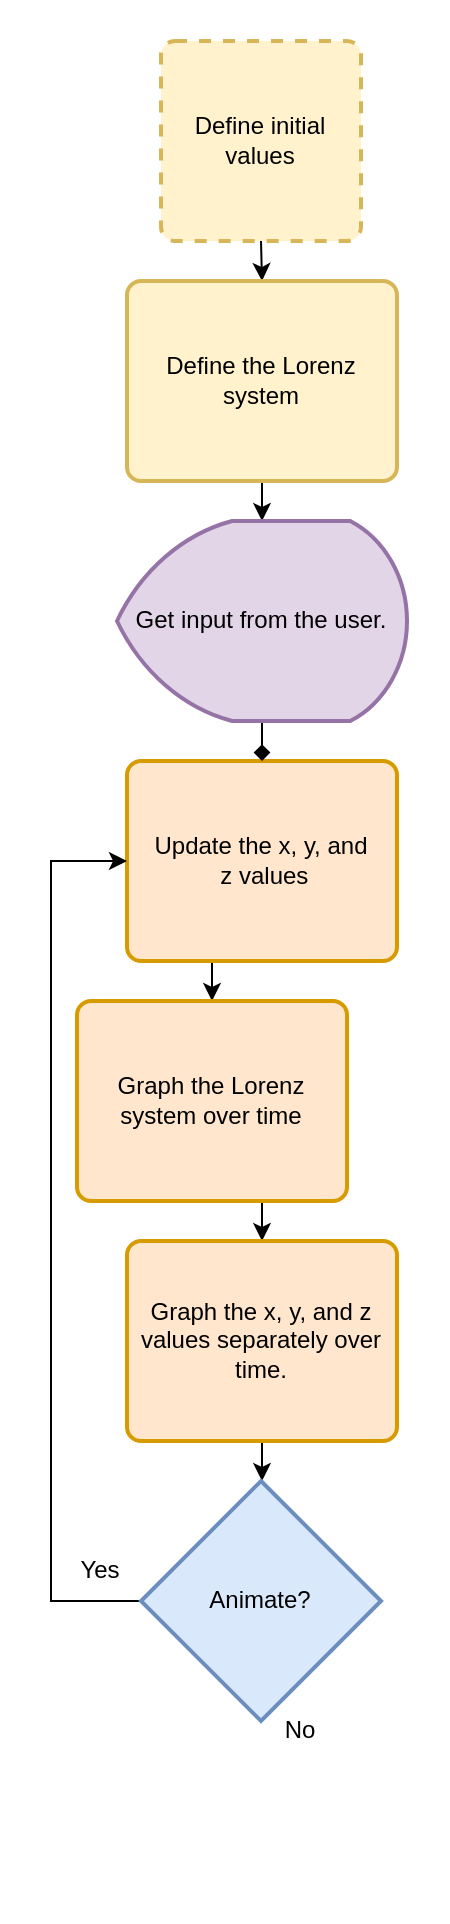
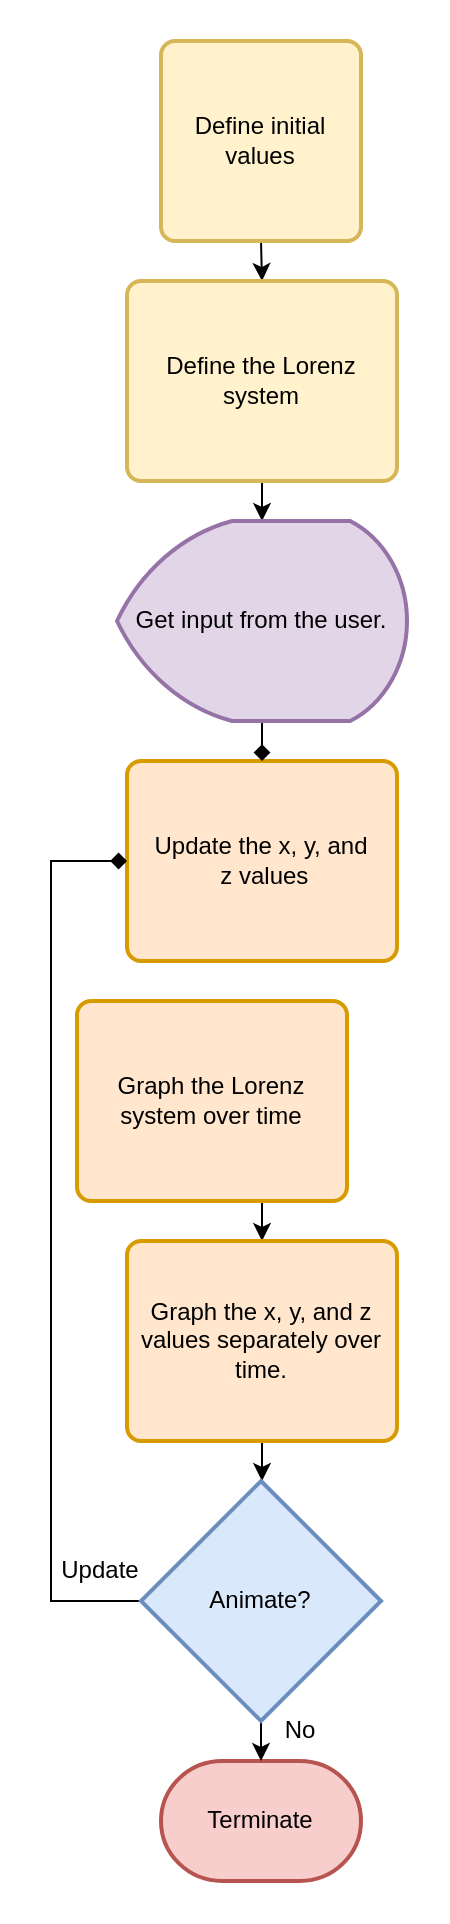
node "Define initial values": style dashed -> solid
edge "Animate?" -> "Update the x, y, and z values": arrowhead classic -> diamond
edge "Update the x, y, and z values" -> "Graph the Lorenz system over time": removed
node "Yes": label "Yes" -> "Update"
edge "Animate?" -> "Terminate": added
node "Terminate": added
